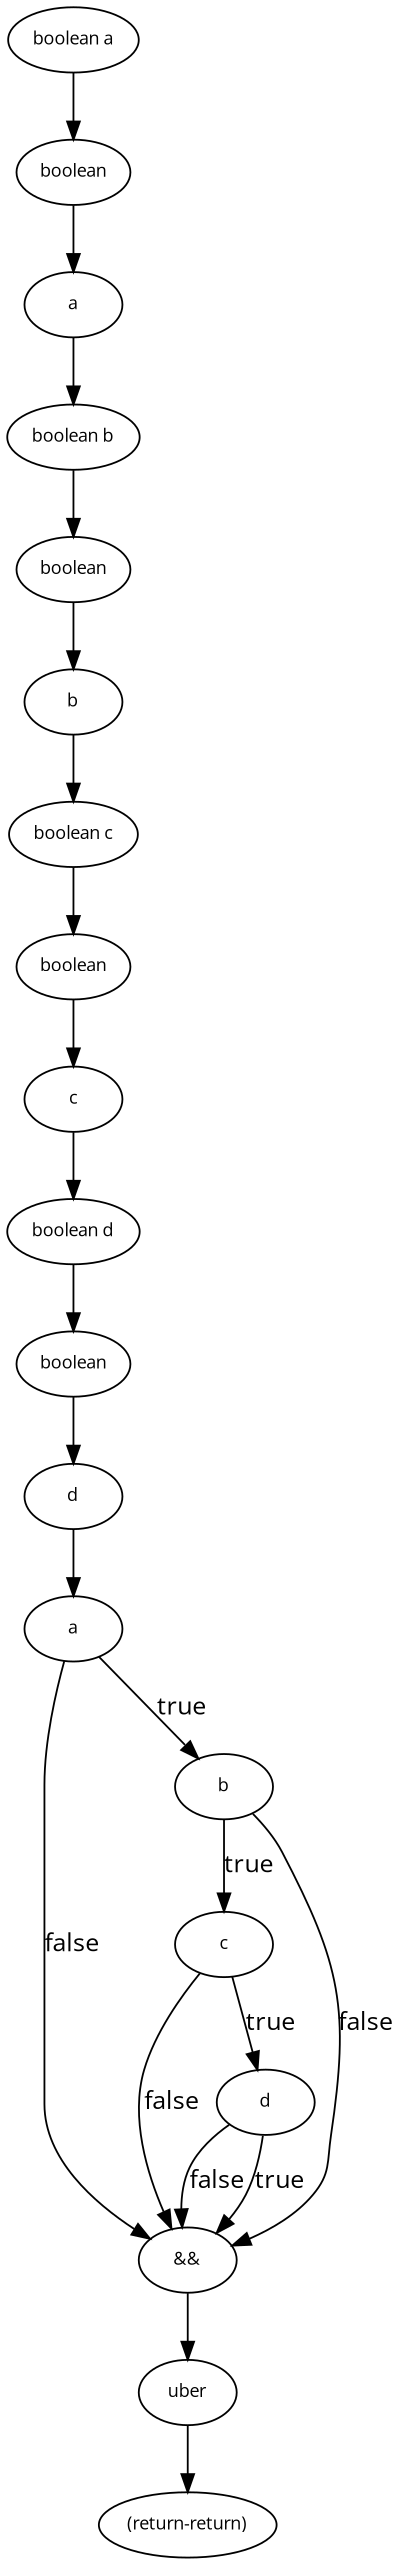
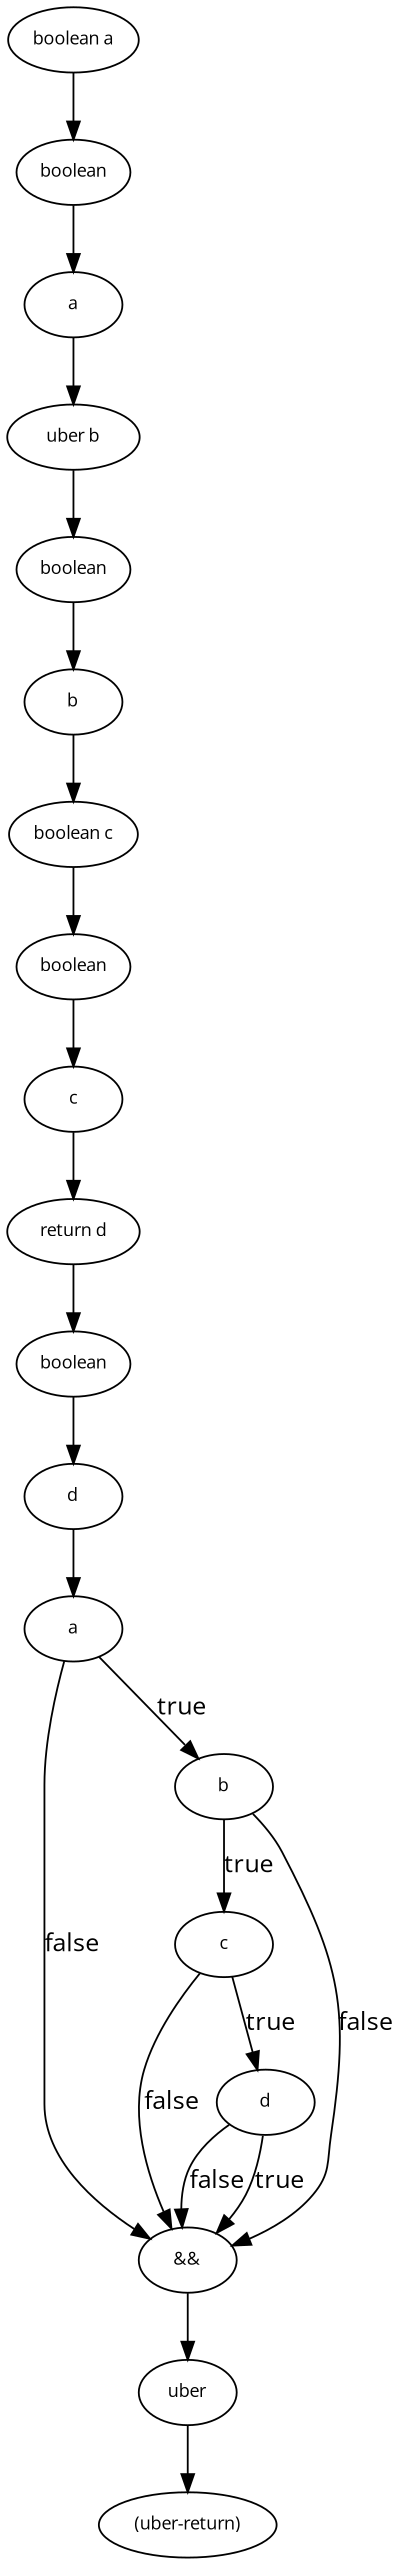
node "boolean b": label "boolean b" -> "uber b"
node "boolean d": label "boolean d" -> "return d"
node "(return-return)": label "(return-return)" -> "(uber-return)"
